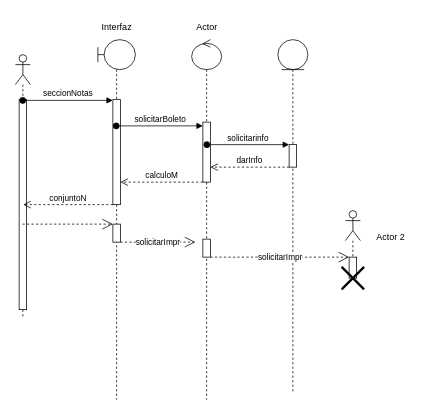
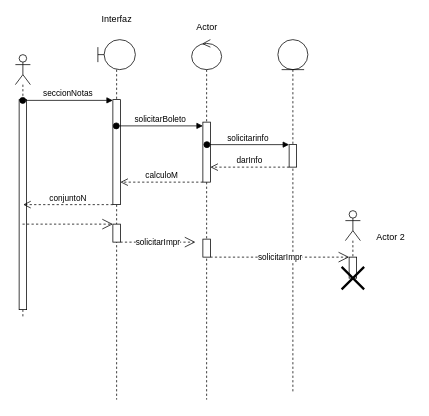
node "Interfaz": moved (117, 27) -> (117, 19)
